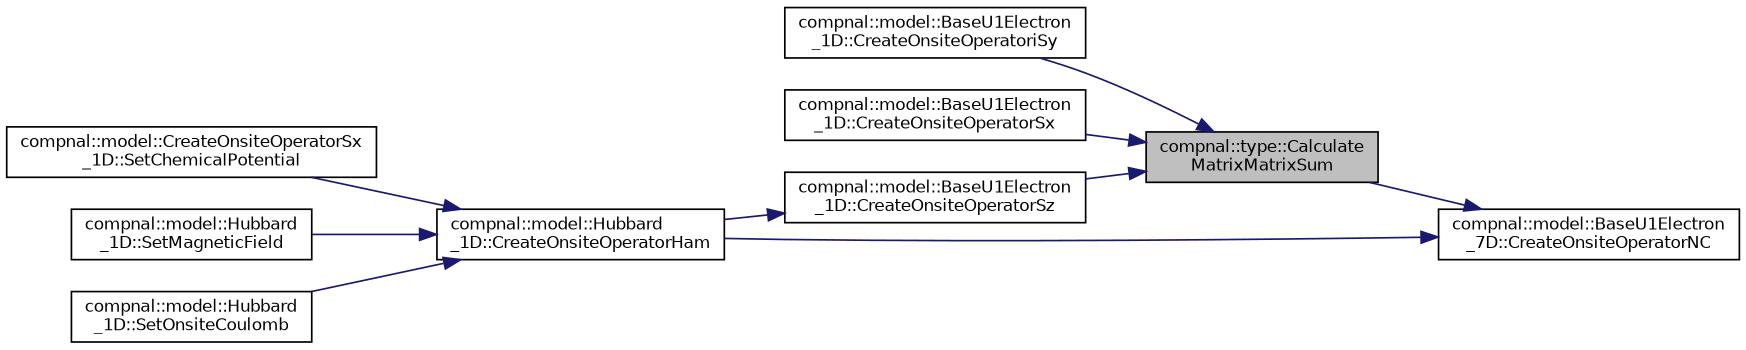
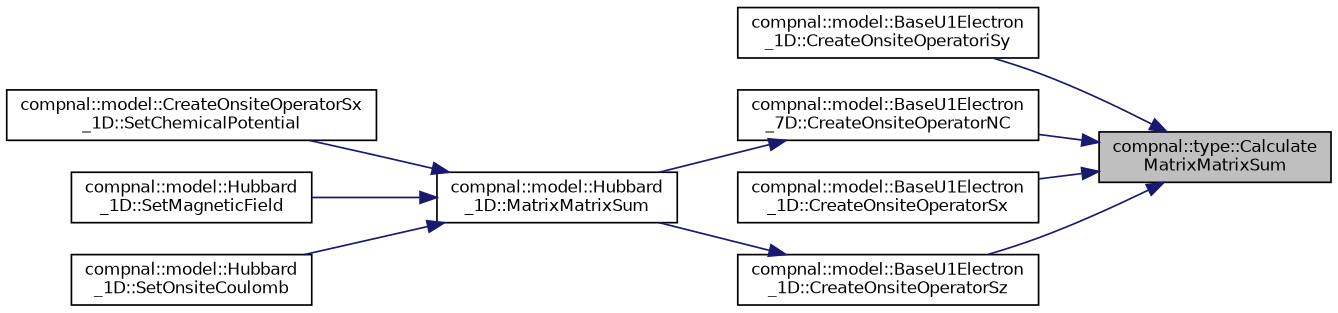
edge "compnal::type::Calculate MatrixMatrixSum" -> "compnal::model::BaseU1Electron _7D::CreateOnsiteOperatorNC": reversed
node "compnal::model::Hubbard _1D::CreateOnsiteOperatorHam": label "compnal::model::Hubbard _1D::CreateOnsiteOperatorHam" -> "compnal::model::Hubbard _1D::MatrixMatrixSum"
